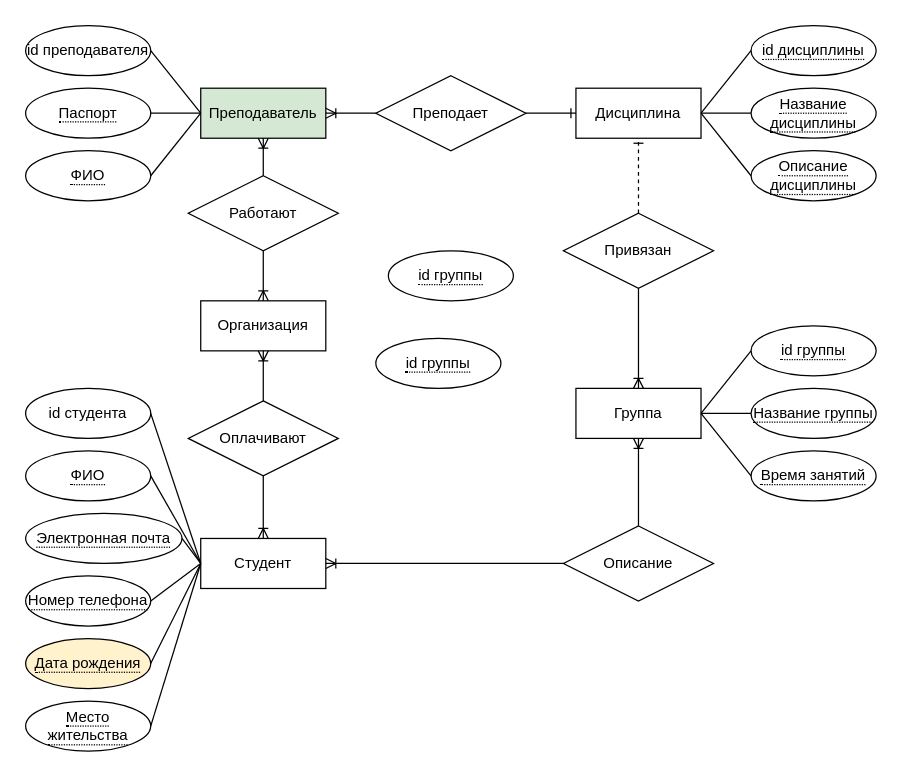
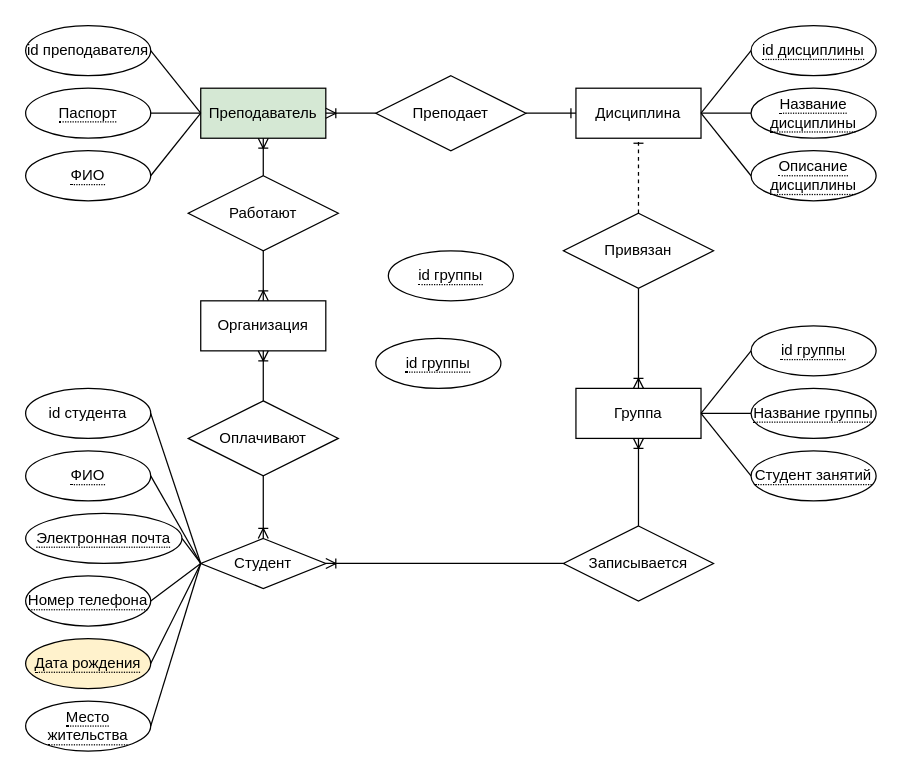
node "Время занятий": label "Время занятий" -> "Студент занятий"
node "Студент": shape rectangle -> diamond
node "Описание": label "Описание" -> "Записывается"
